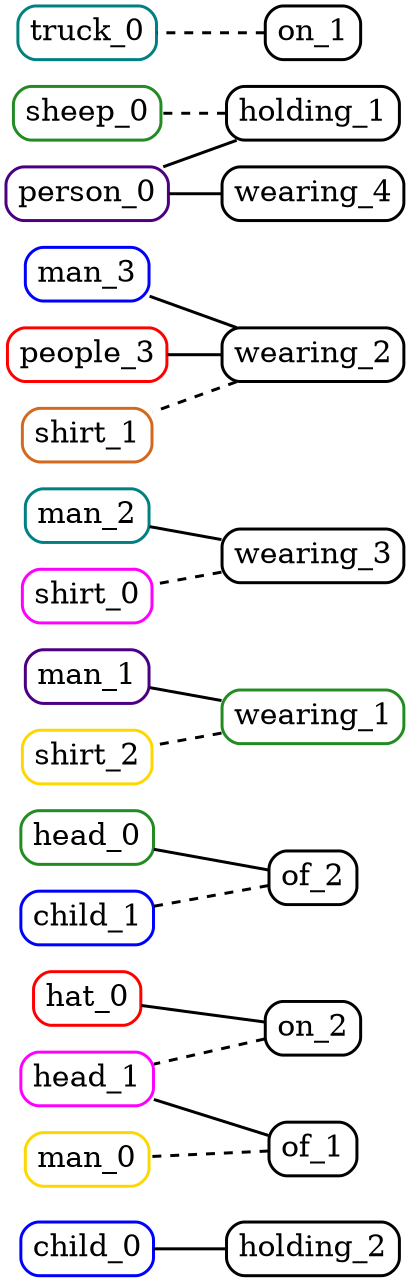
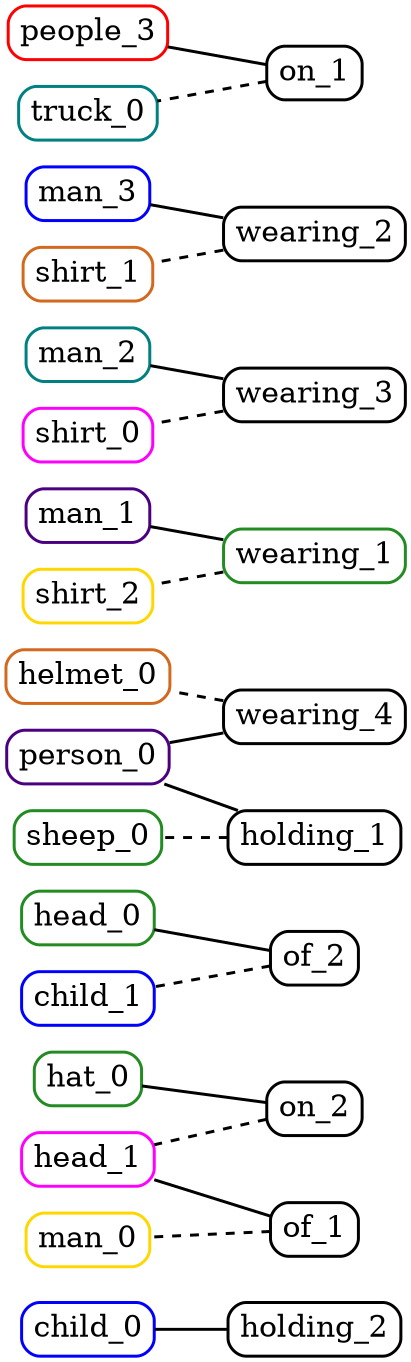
edge "people_3" -- "wearing_2": now "people_3" -- "on_1"
node "helmet_0": added
node "hat_0": color red -> forestgreen
